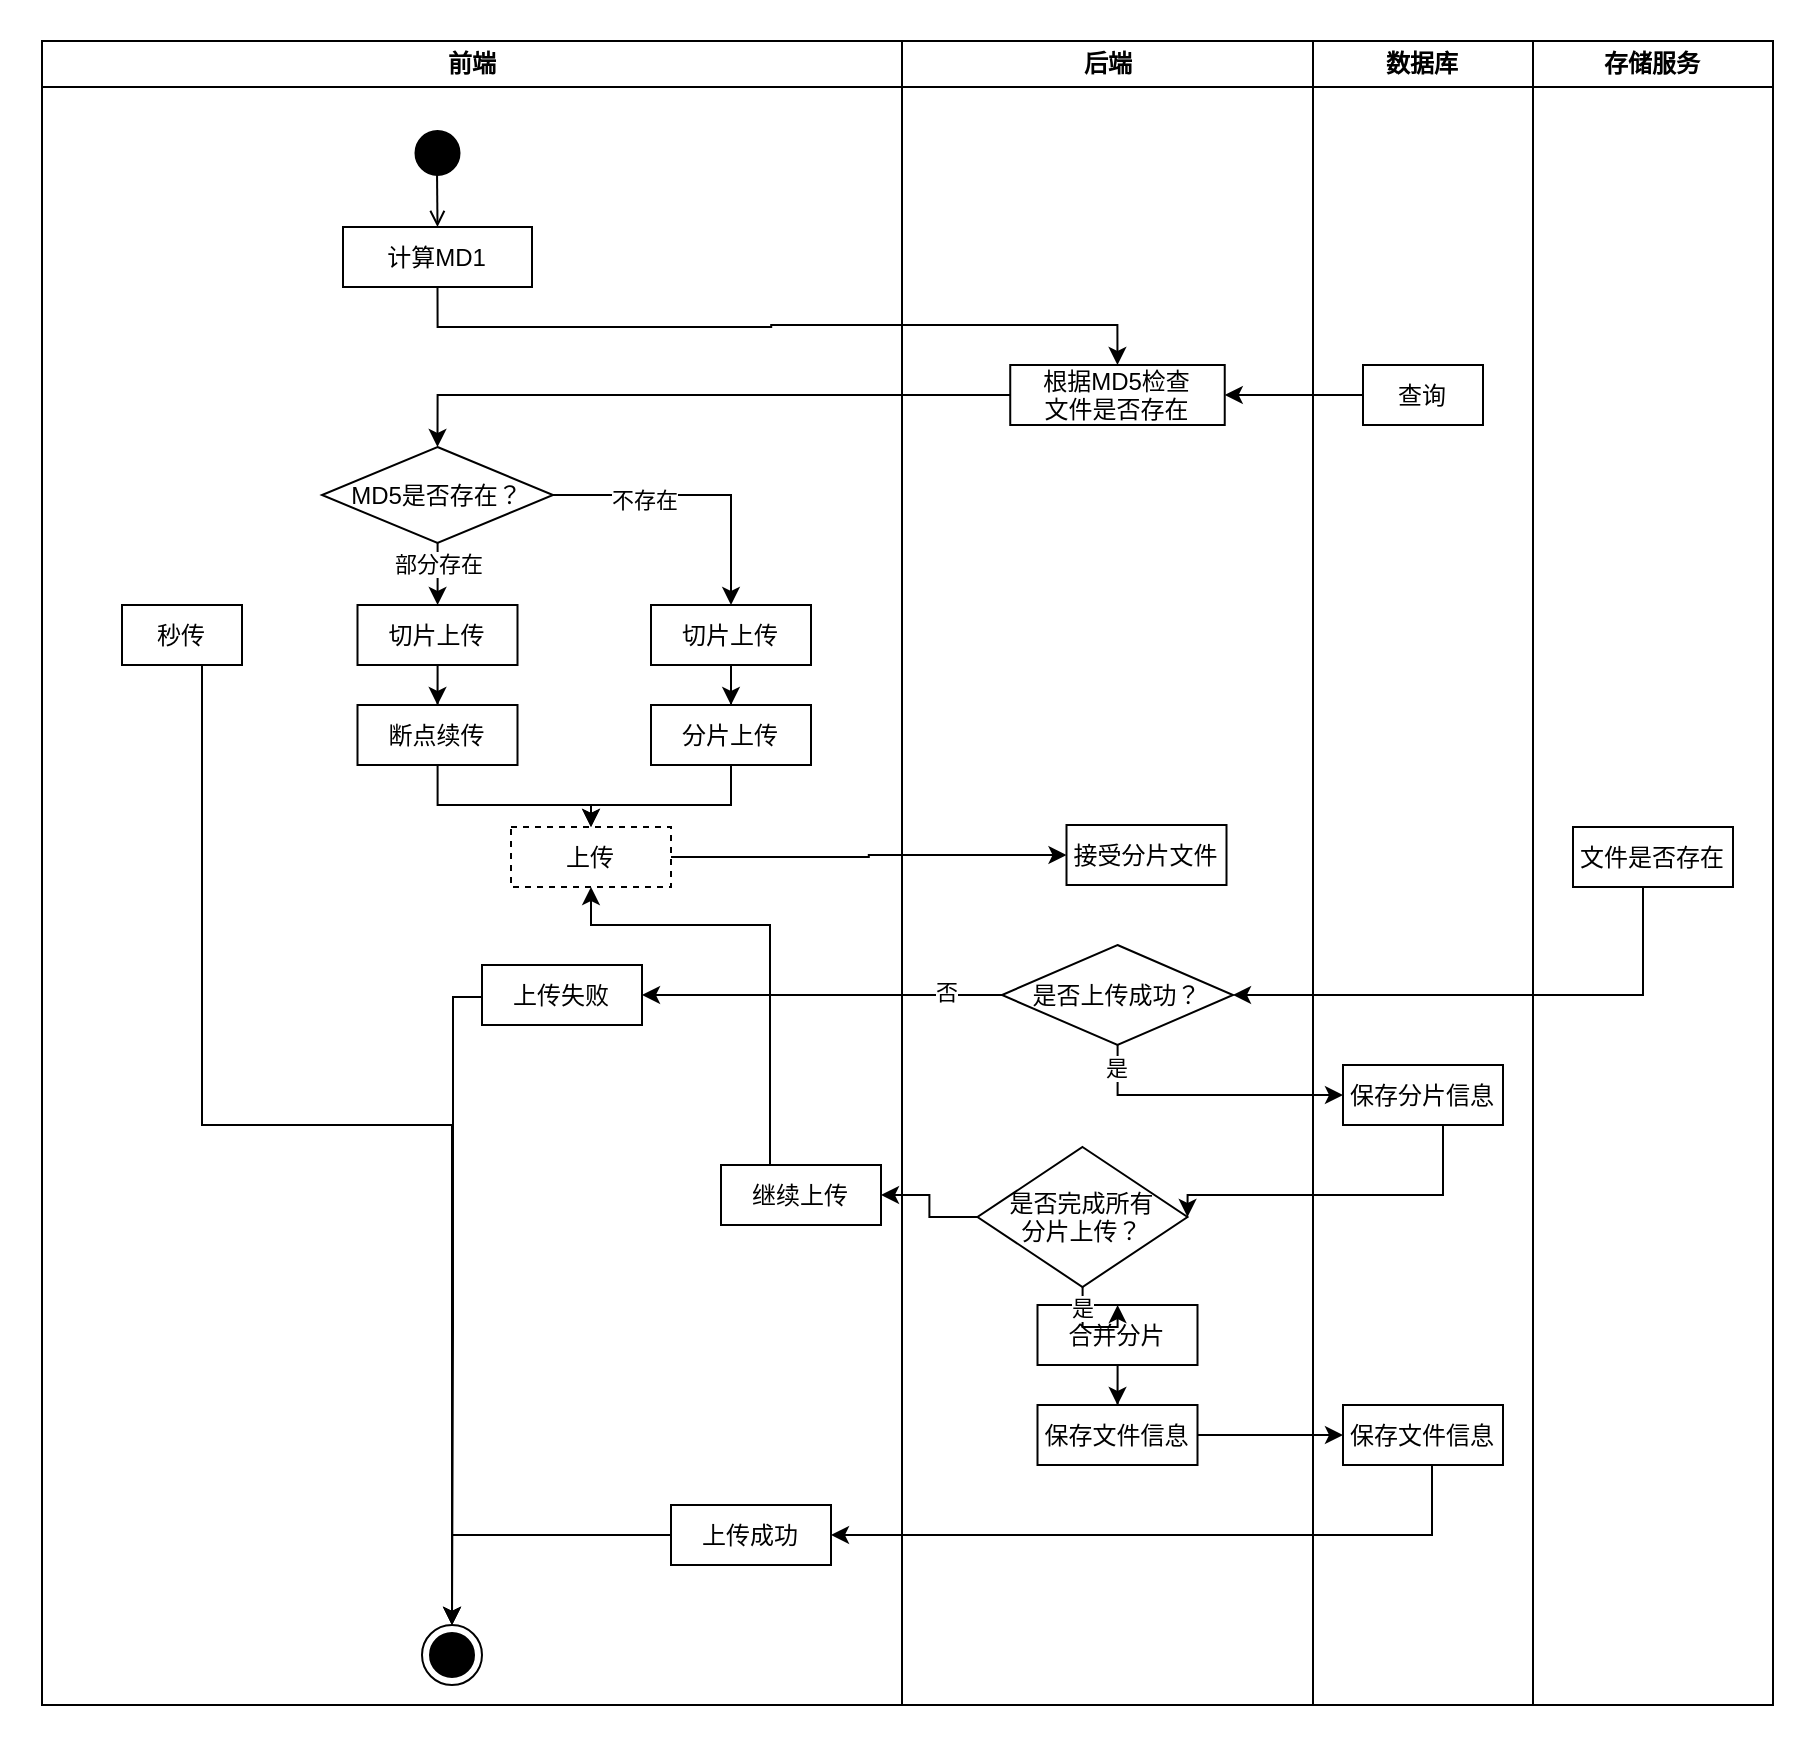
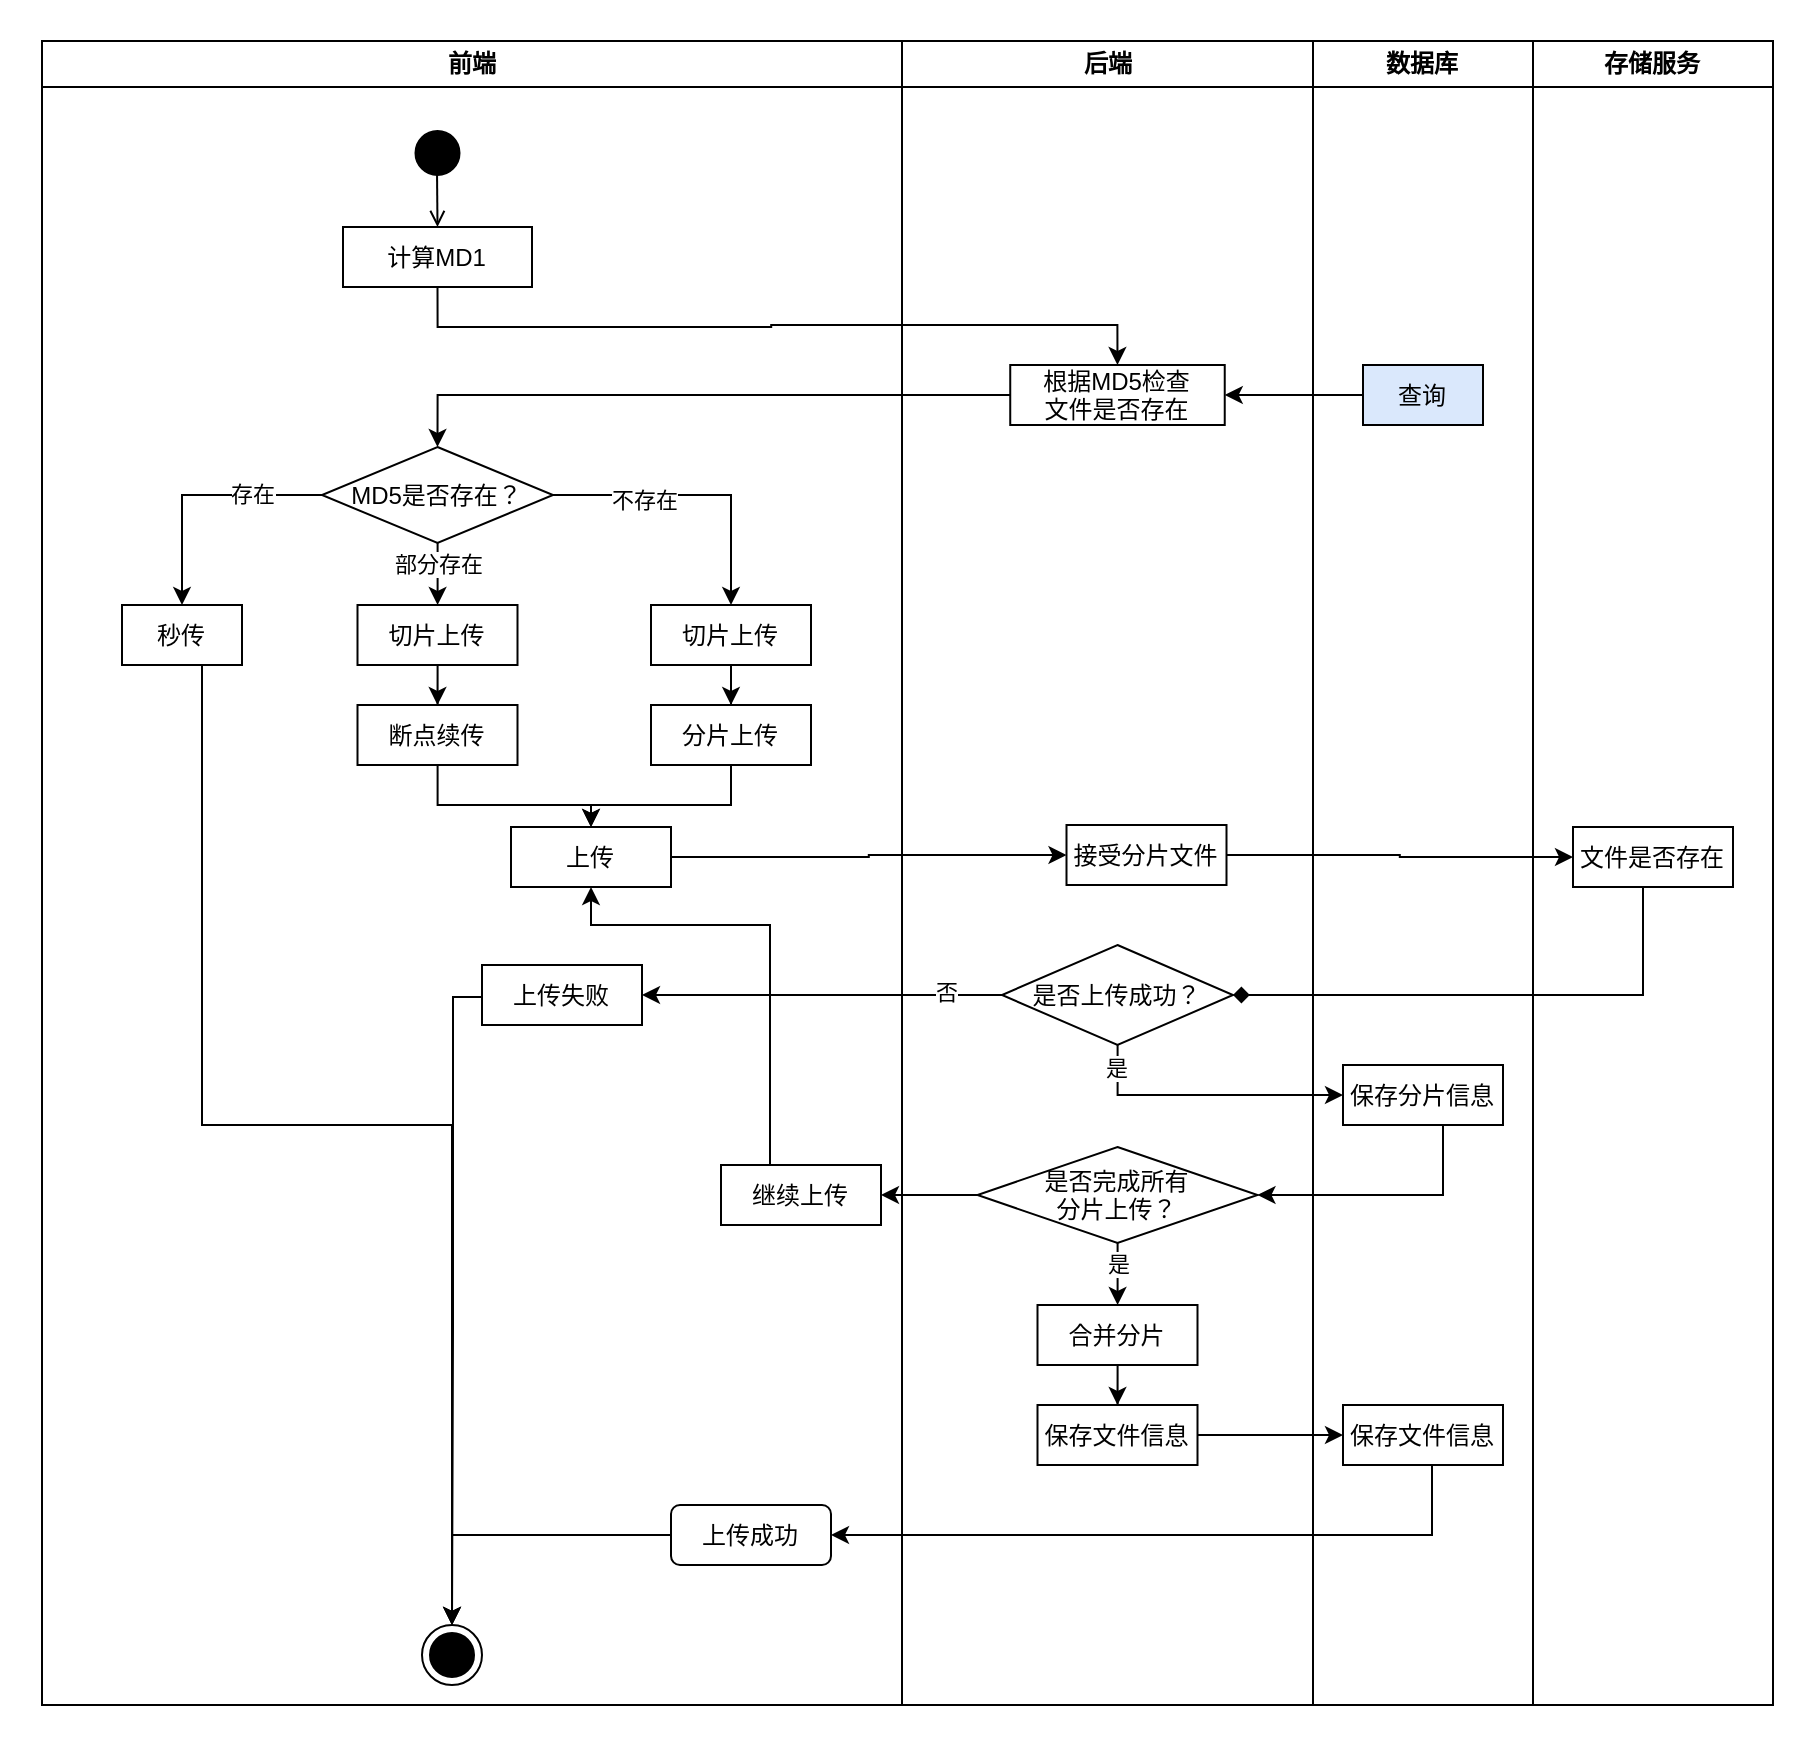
node "查询": fillcolor #ffffff -> #dae8fc
edge "MD5是否存在？" -> "秒传": added, label "存在"
node "上传": style dashed -> solid
edge "接受分片文件" -> "文件是否存在": added
edge "文件是否存在" -> "是否上传成功？": arrowhead classic -> diamond
node "是否完成所有 分片上传？": size 210x140 -> 280x96
node "上传成功": shape rectangle -> rounded rectangle
